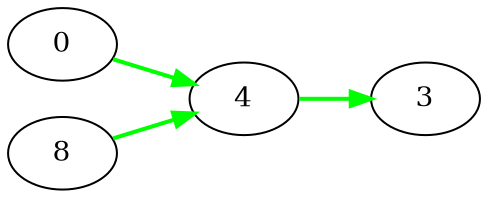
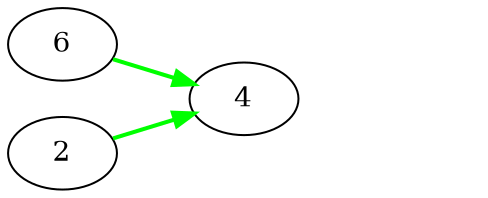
node "0": label "0" -> "6"
node "3": removed
node "8": label "8" -> "2"
